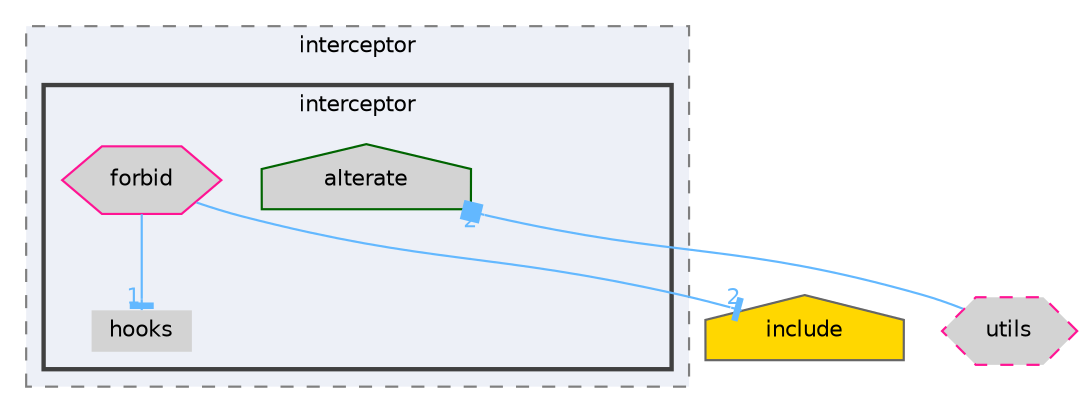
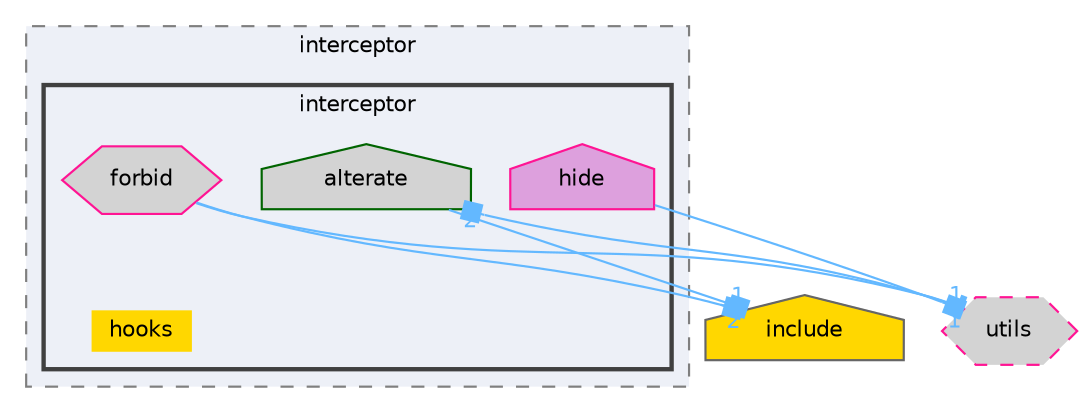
node "hide": added
edge "forbid" -> "hooks": now "forbid" -> "utils"
edge "forbid" -> "include": arrowhead tee -> box
edge "alterate" -> "include": added
node "hooks": fillcolor lightgrey -> gold
